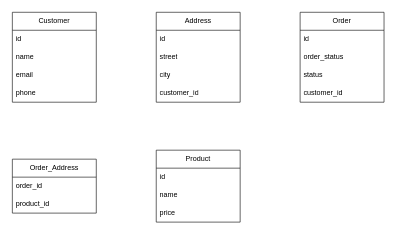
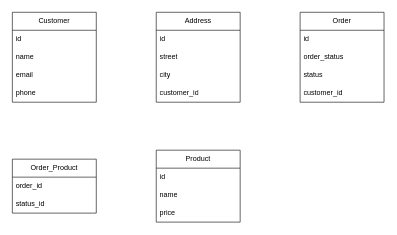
node "Order_Address": label "Order_Address" -> "Order_Product"
node "product_id": label "product_id" -> "status_id"
